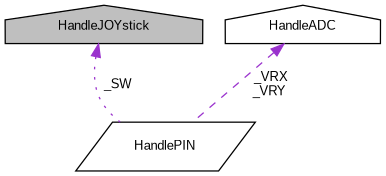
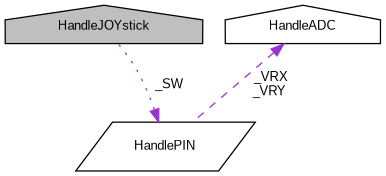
edge "HandlePIN" -> "HandleJOYstick": reversed
